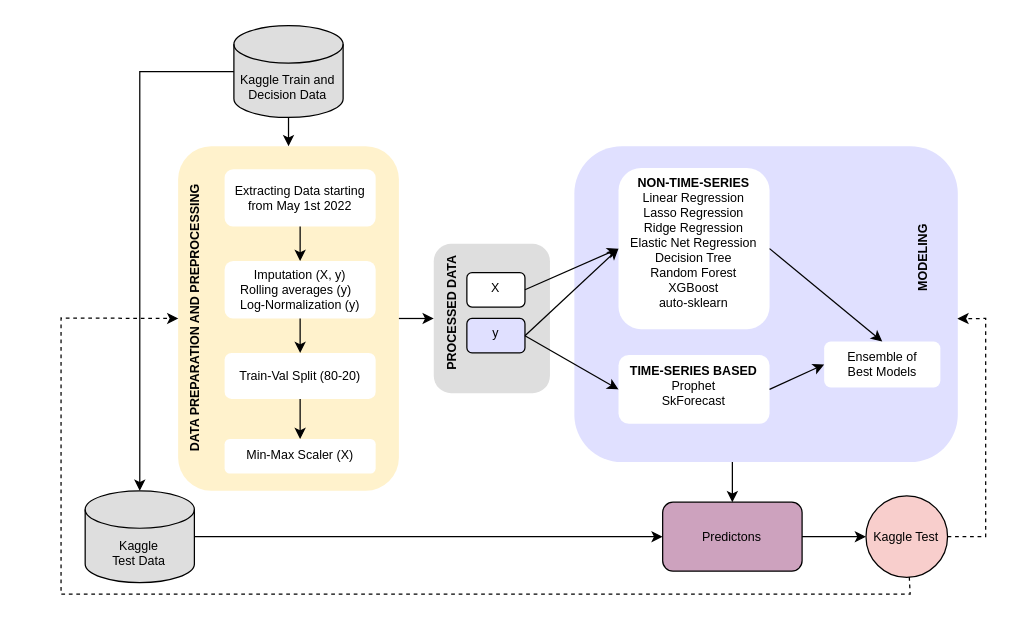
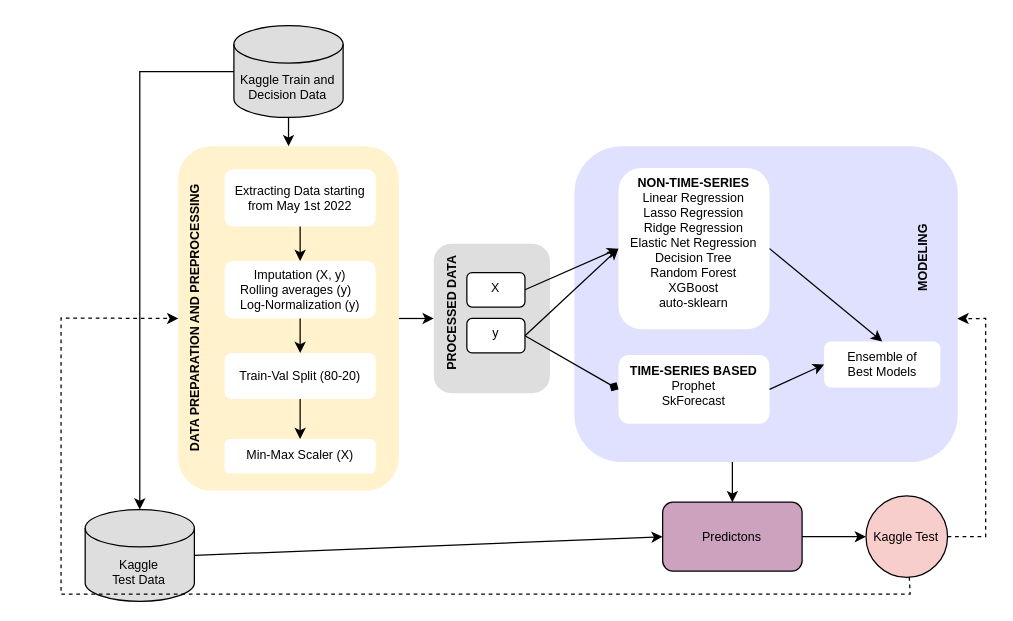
node "y": fillcolor #e0e0ff -> #ffffff
edge "y" -> "TIME-SERIES BASED Prophet SkForecast": arrowhead classic -> diamond
node "Kaggle Test Data": moved (139, 537) -> (139, 556)
